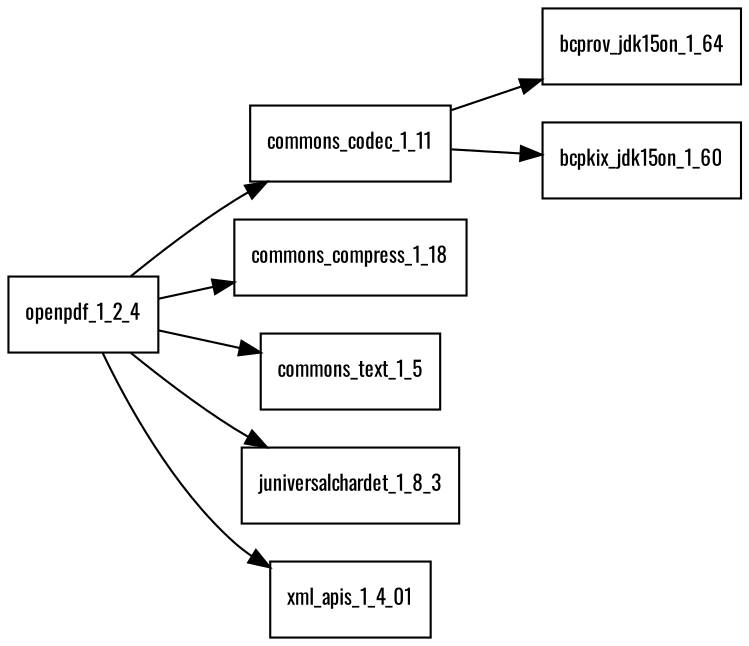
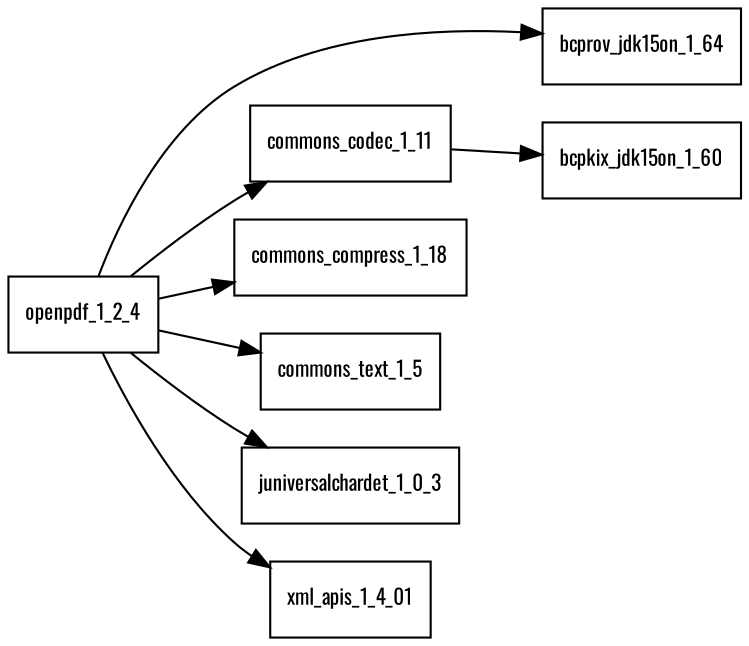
edge "commons_codec_1_11" -> "bcprov_jdk15on_1_64": now "openpdf_1_2_4" -> "bcprov_jdk15on_1_64"
node "juniversalchardet_1_8_3": label "juniversalchardet_1_8_3" -> "juniversalchardet_1_0_3"
